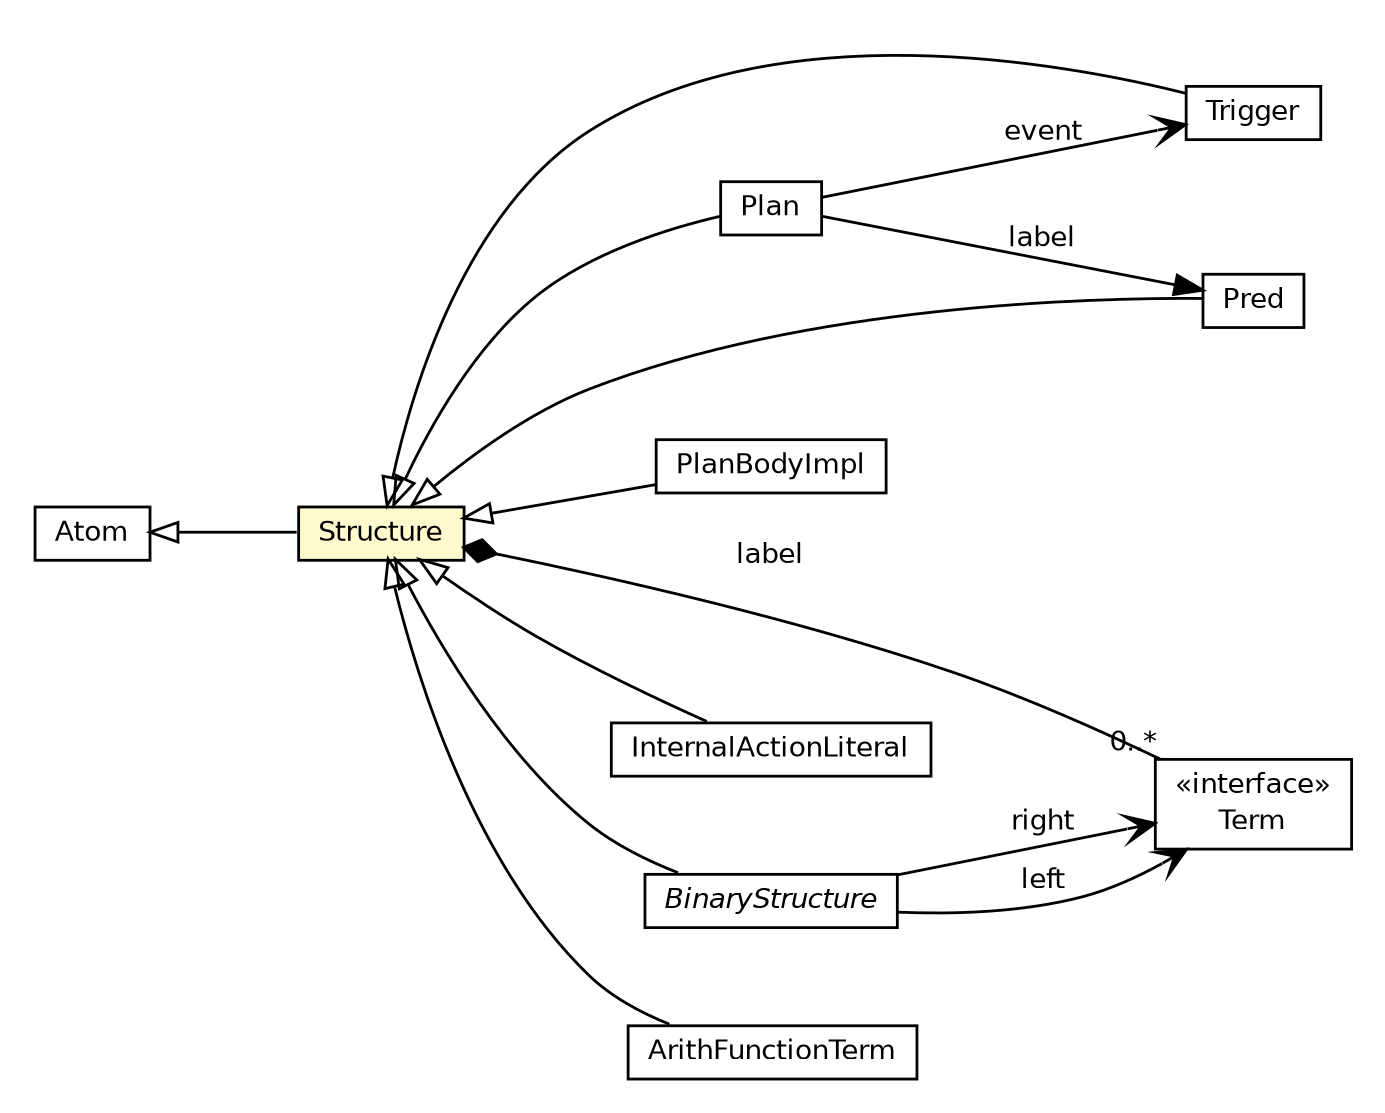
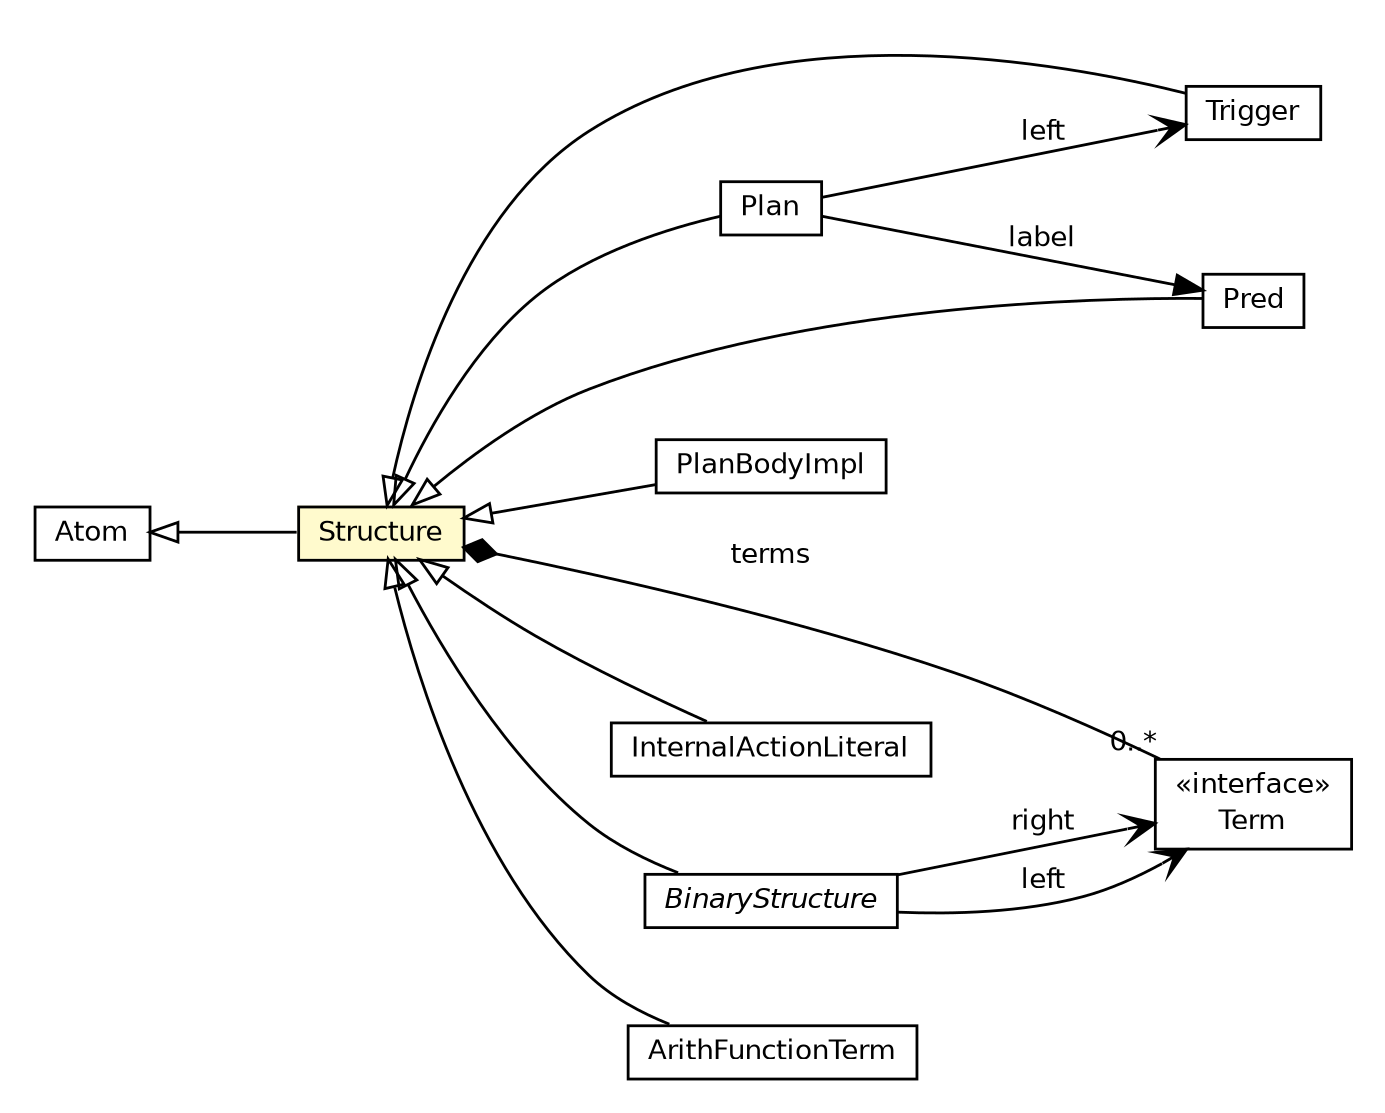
edge "Plan" -> "Trigger": label "event" -> "left"
edge "Structure" -- "Term": label "label" -> "terms"
